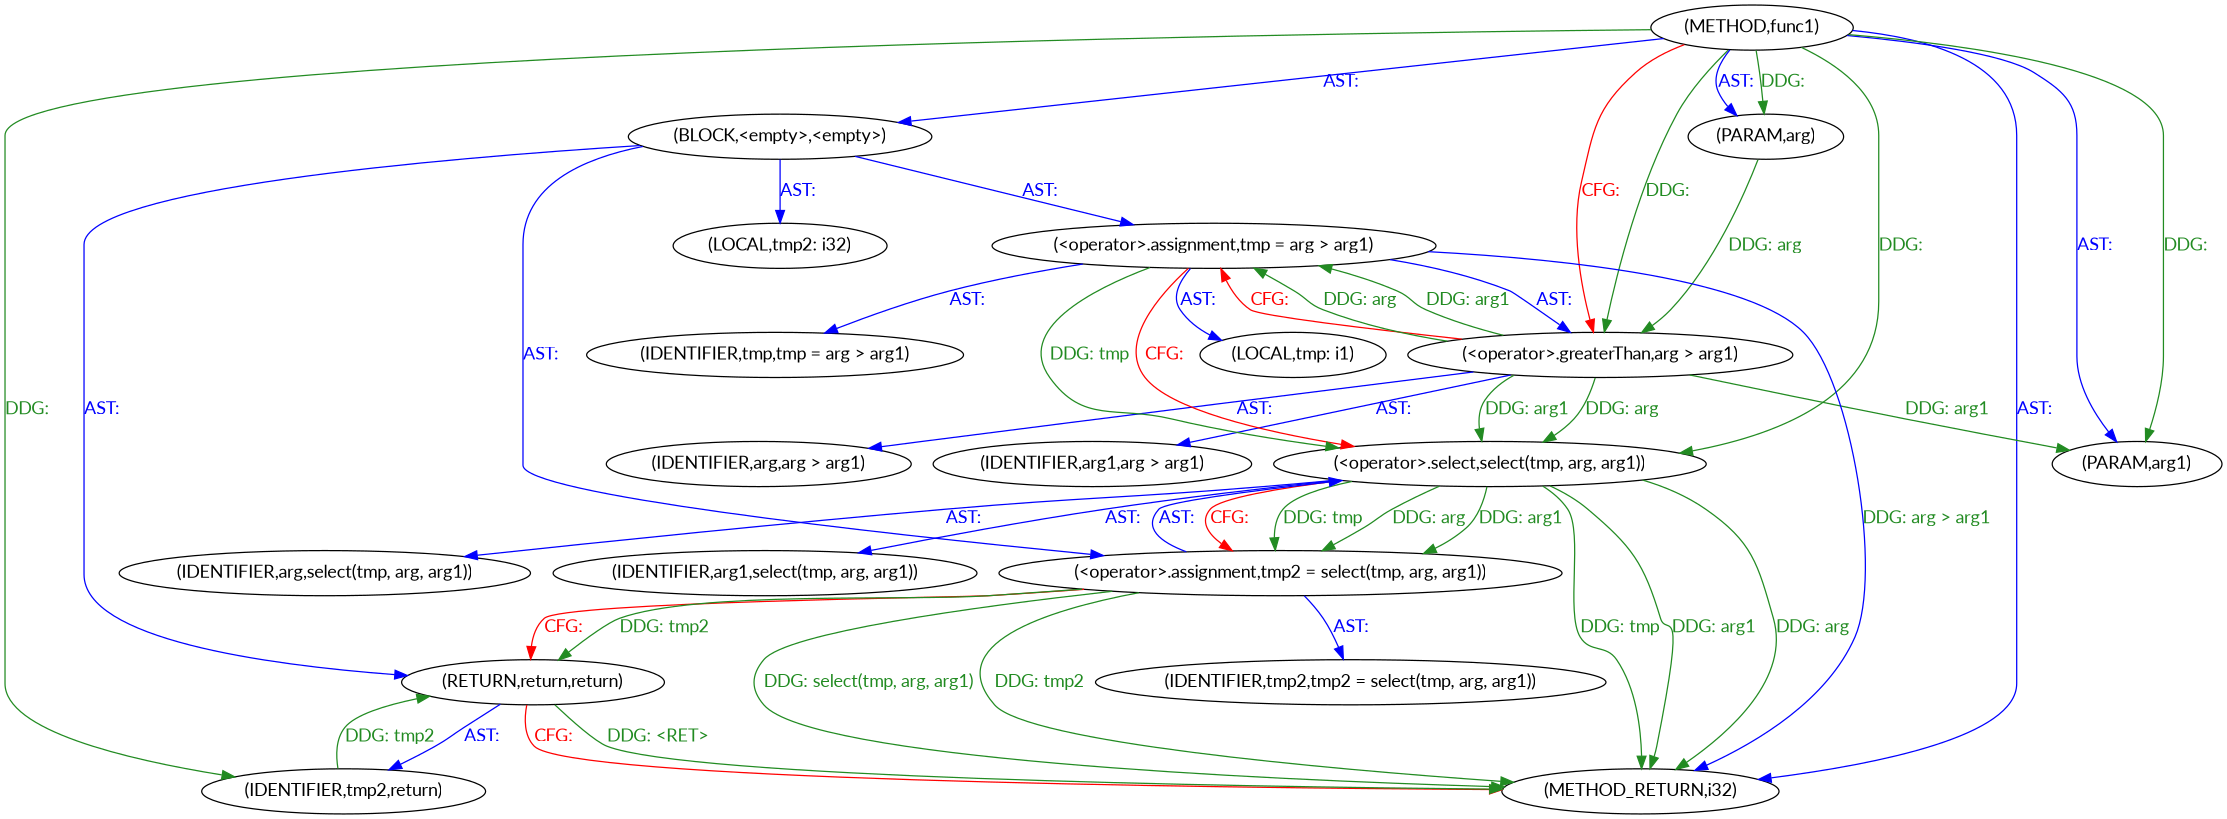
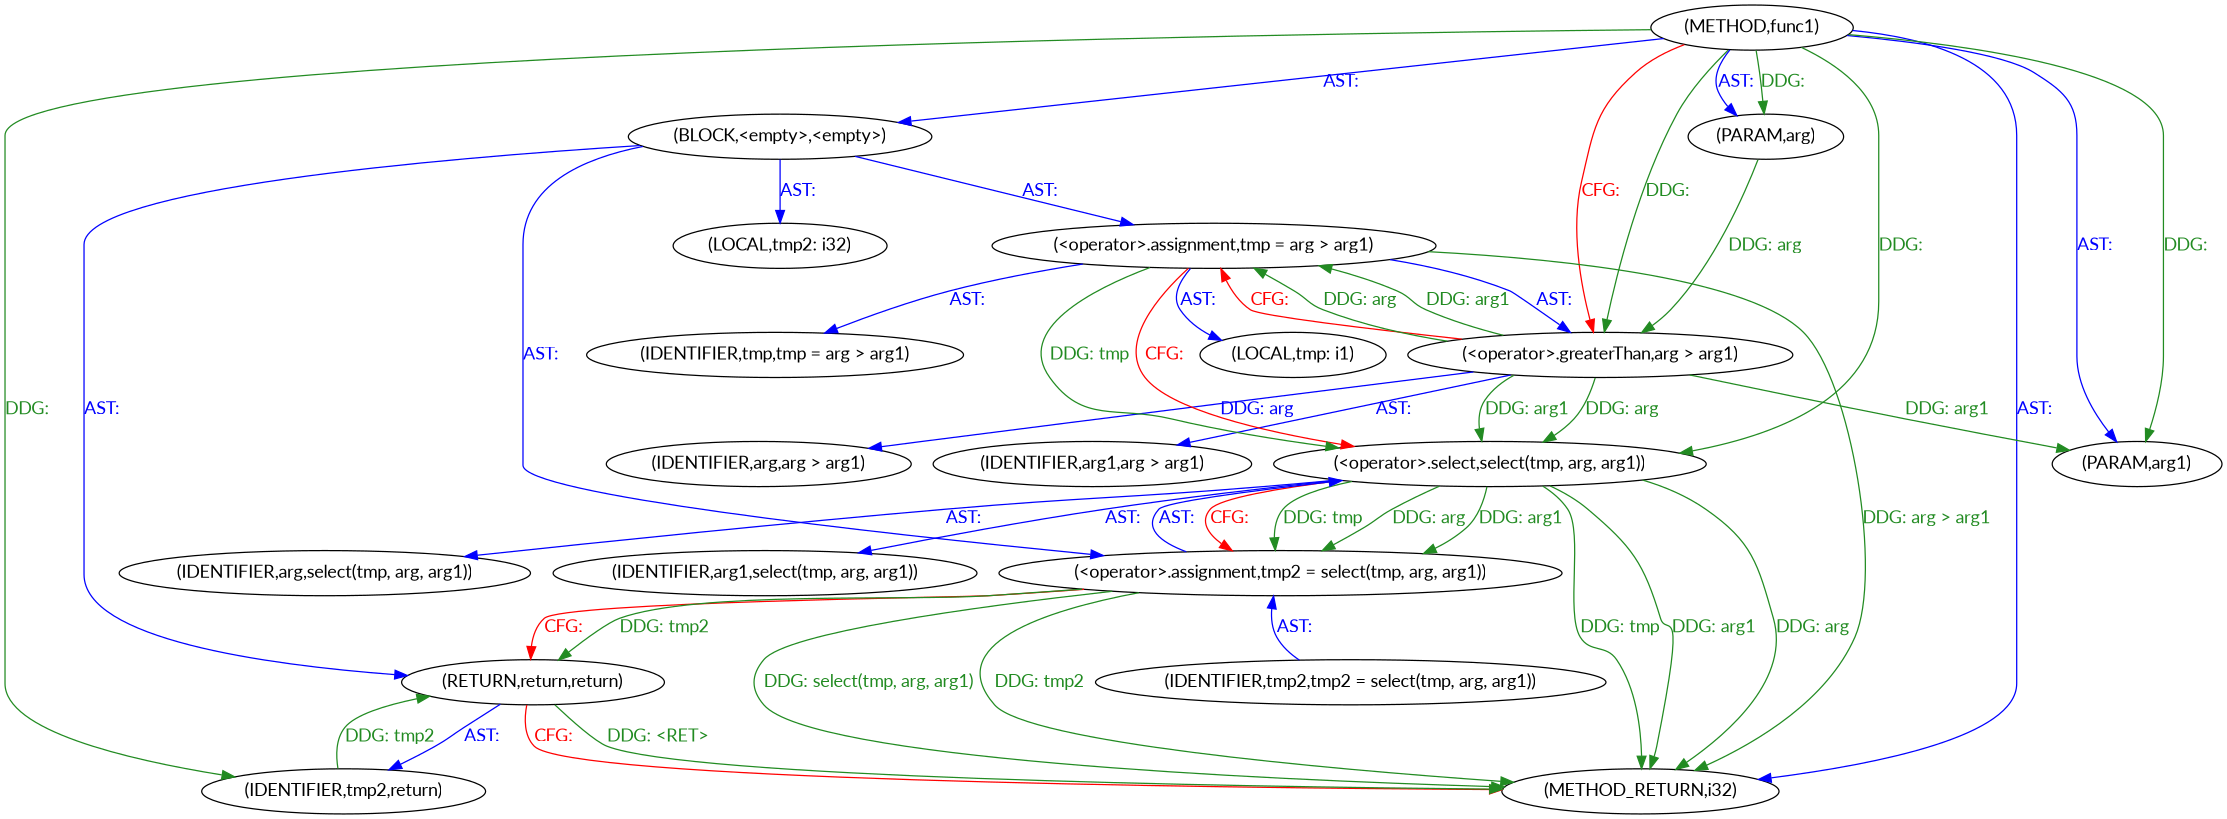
edge "(<operator>.assignment,tmp = arg > arg1)" -> "(METHOD_RETURN,i32)": color blue -> forestgreen
edge "(<operator>.greaterThan,arg > arg1)" -> "(IDENTIFIER,arg,arg > arg1)": label "AST: " -> "DDG: arg"
edge "(<operator>.assignment,tmp2 = select(tmp, arg, arg1))" -> "(IDENTIFIER,tmp2,tmp2 = select(tmp, arg, arg1))": reversed
